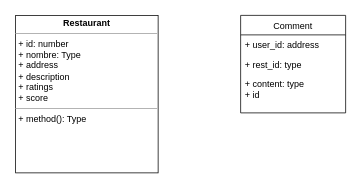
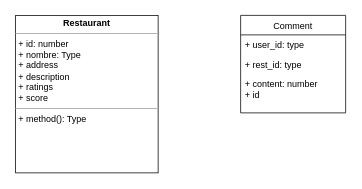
node "+ user_id: address": label "+ user_id: address" -> "+ user_id: type"
node "+ content: type + id": label "+ content: type + id" -> "+ content: number + id"
